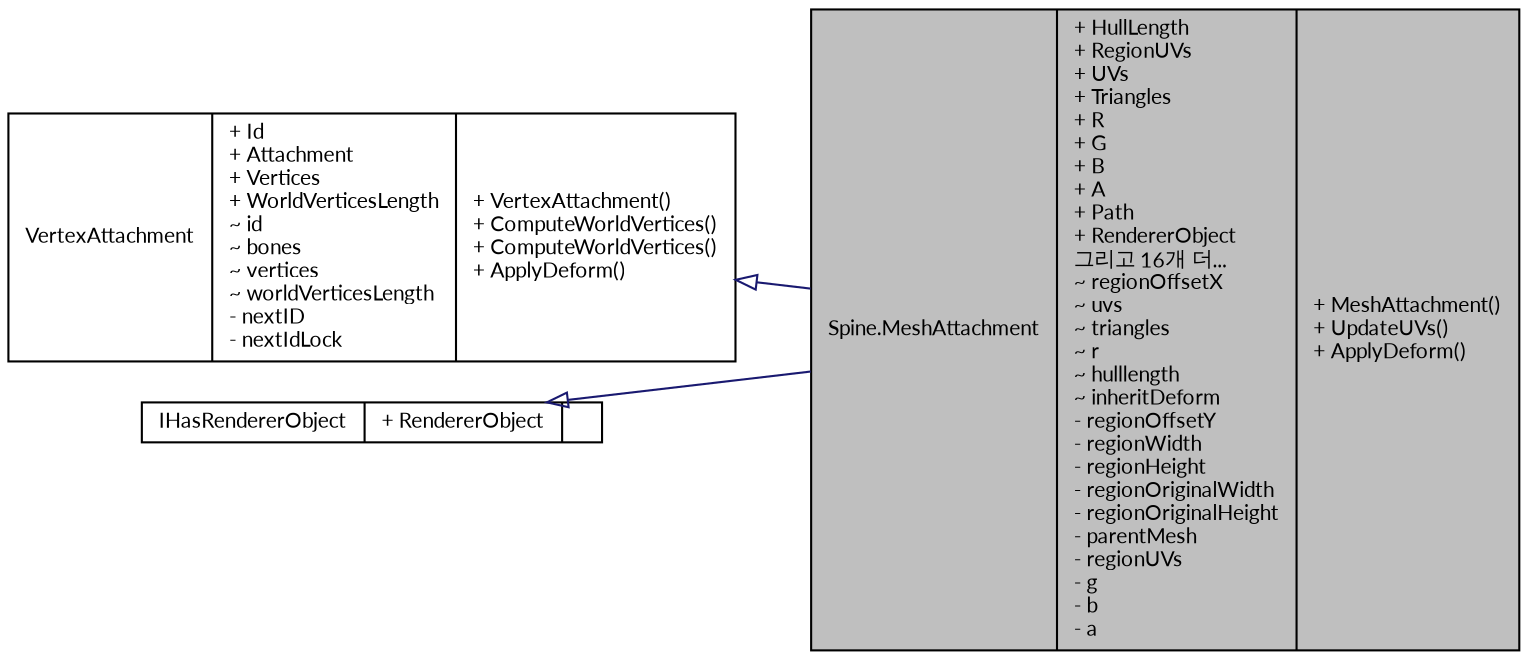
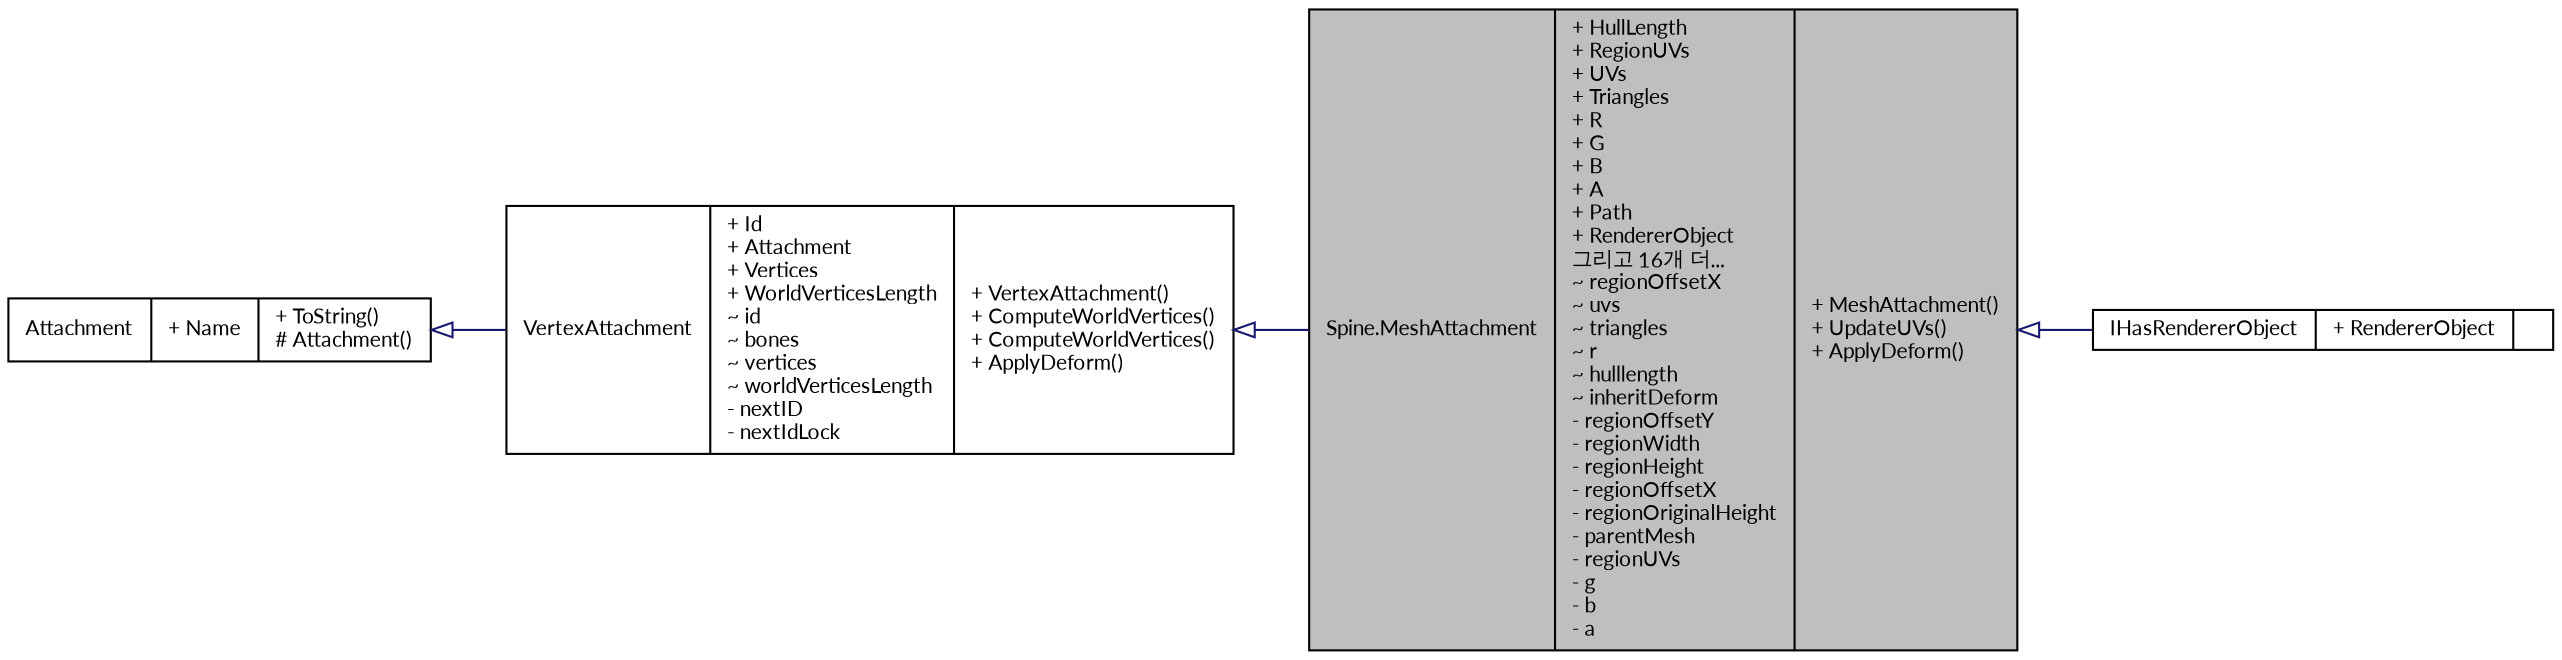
node "Attachment": added
edge "Spine.MeshAttachment" -> "IHasRendererObject": reversed
node "Spine.MeshAttachment": text "- regionOriginalWidth" -> "- regionOffsetX"
